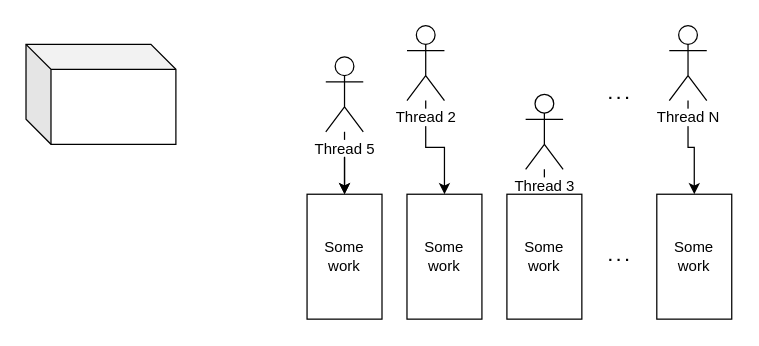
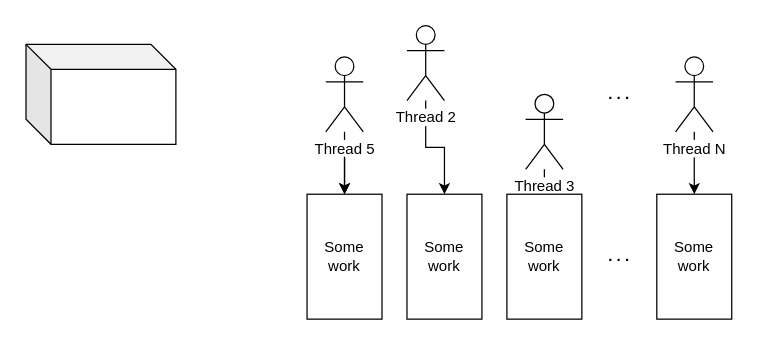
node "Thread N": moved (688, 63) -> (694, 94)
